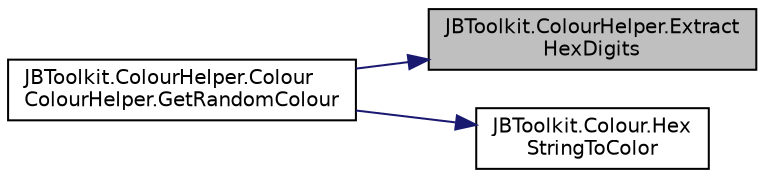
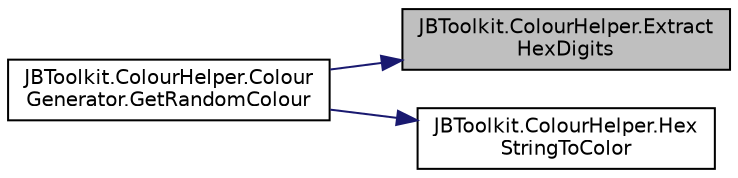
node "JBToolkit.ColourHelper.Colour ColourHelper.GetRandomColour": label "JBToolkit.ColourHelper.Colour ColourHelper.GetRandomColour" -> "JBToolkit.ColourHelper.Colour Generator.GetRandomColour"
node "JBToolkit.Colour.Hex StringToColor": label "JBToolkit.Colour.Hex StringToColor" -> "JBToolkit.ColourHelper.Hex StringToColor"
